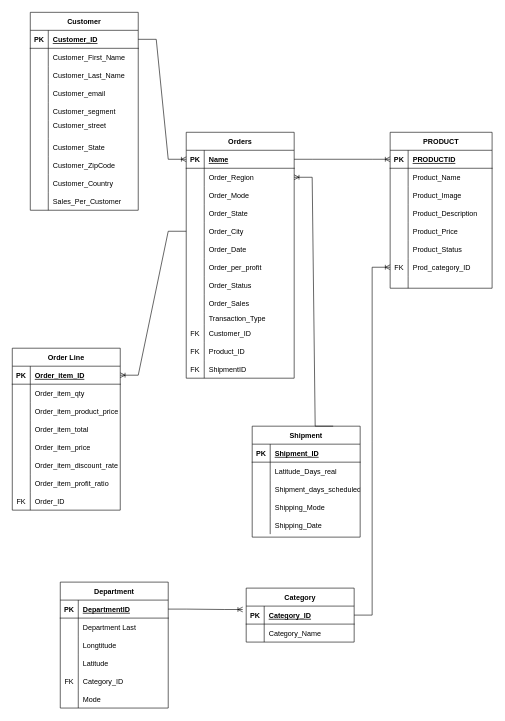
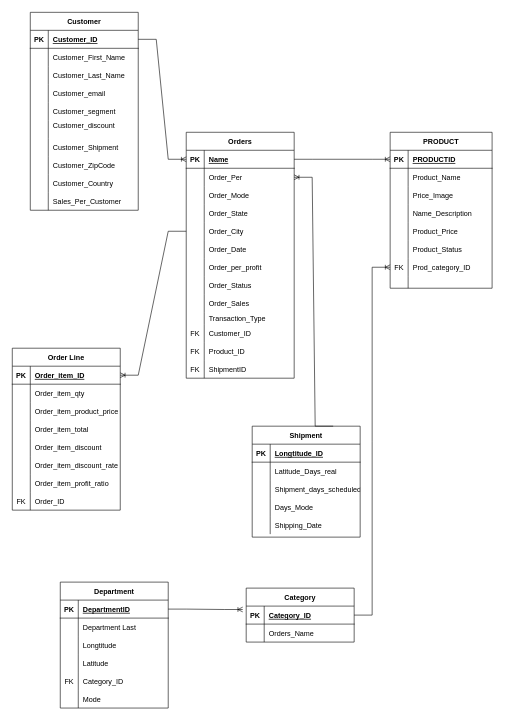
node "Customer_street": label "Customer_street" -> "Customer_discount"
node "Customer_State": label "Customer_State" -> "Customer_Shipment"
node "Order_Region": label "Order_Region" -> "Order_Per"
node "Product_Image": label "Product_Image" -> "Price_Image"
node "Product_Description": label "Product_Description" -> "Name_Description"
node "Order_item_price": label "Order_item_price" -> "Order_item_discount"
node "Shipment_ID": label "Shipment_ID" -> "Longtitude_ID"
node "Shipping_Mode": label "Shipping_Mode" -> "Days_Mode"
node "Category_Name": label "Category_Name" -> "Orders_Name"
